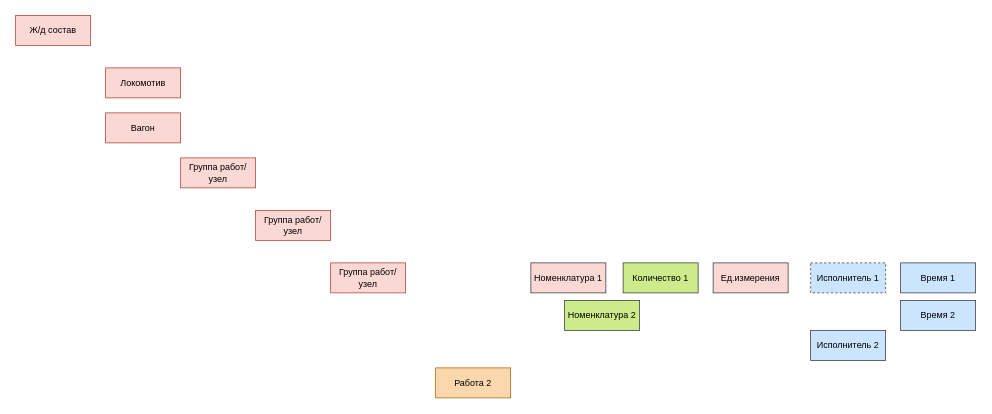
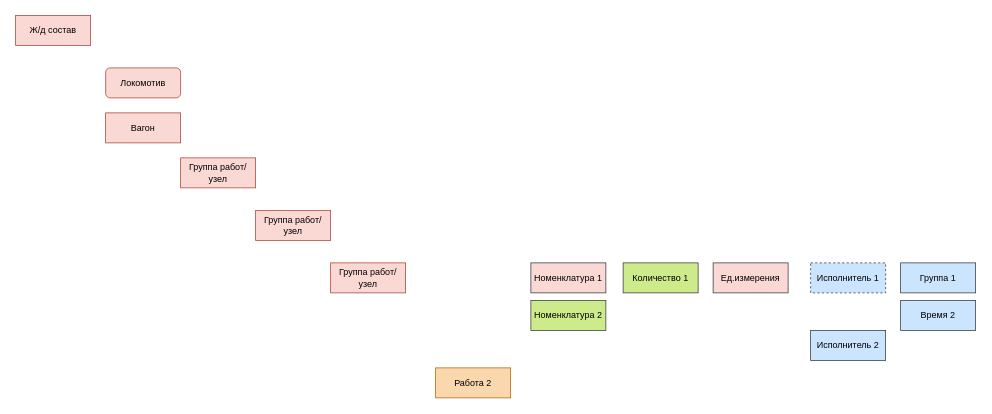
node "Локомотив": shape rectangle -> rounded rectangle
node "Время 1": label "Время 1" -> "Группа 1"
node "Номенклатура 2": moved (602, 315) -> (568, 315)
